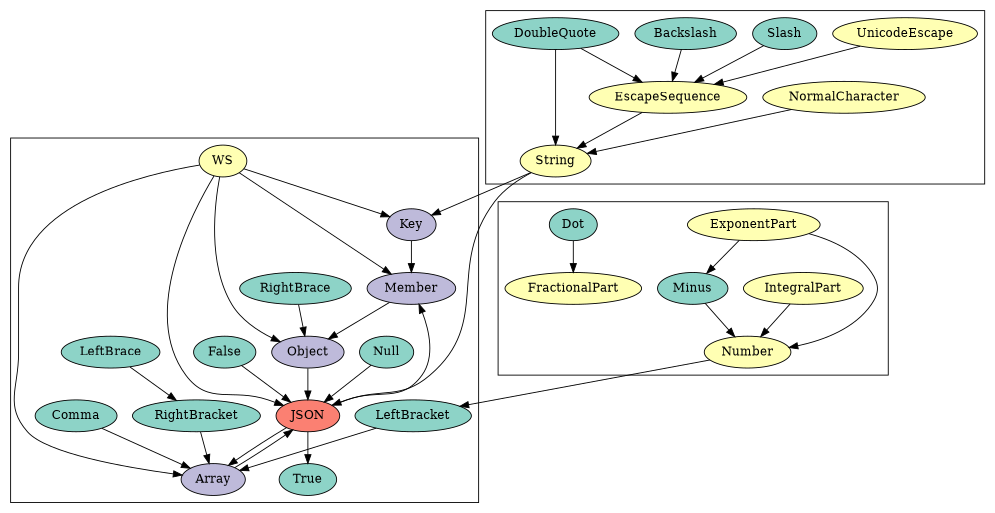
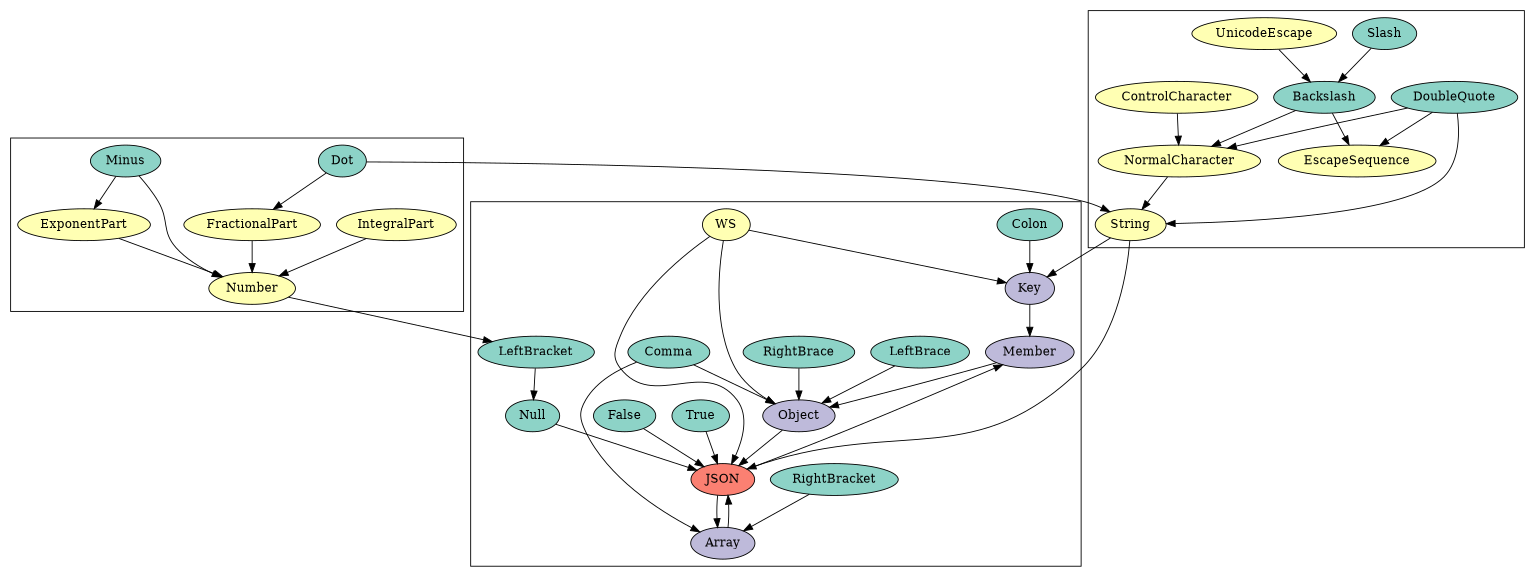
edge "Slash" -> "EscapeSequence": now "Slash" -> "Backslash"
edge "UnicodeEscape" -> "EscapeSequence": now "UnicodeEscape" -> "Backslash"
node "ControlCharacter": added
edge "DoubleQuote" -> "NormalCharacter": added
edge "Backslash" -> "NormalCharacter": added
edge "EscapeSequence" -> "String": now "Dot" -> "String"
edge "WS" -> "Member": removed
node "Colon": added
edge "FractionalPart" -> "Number": added
edge "ExponentPart" -> "Minus": reversed
edge "WS" -> "Array": removed
edge "LeftBrace" -> "RightBracket": now "LeftBrace" -> "Object"
edge "Comma" -> "Object": added
edge "JSON" -> "True": reversed
edge "LeftBracket" -> "Array": now "LeftBracket" -> "Null"
